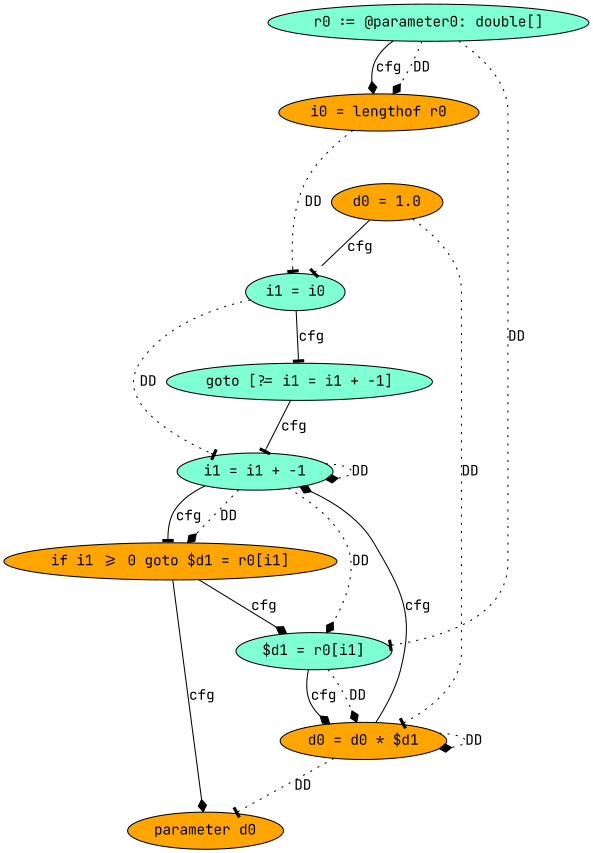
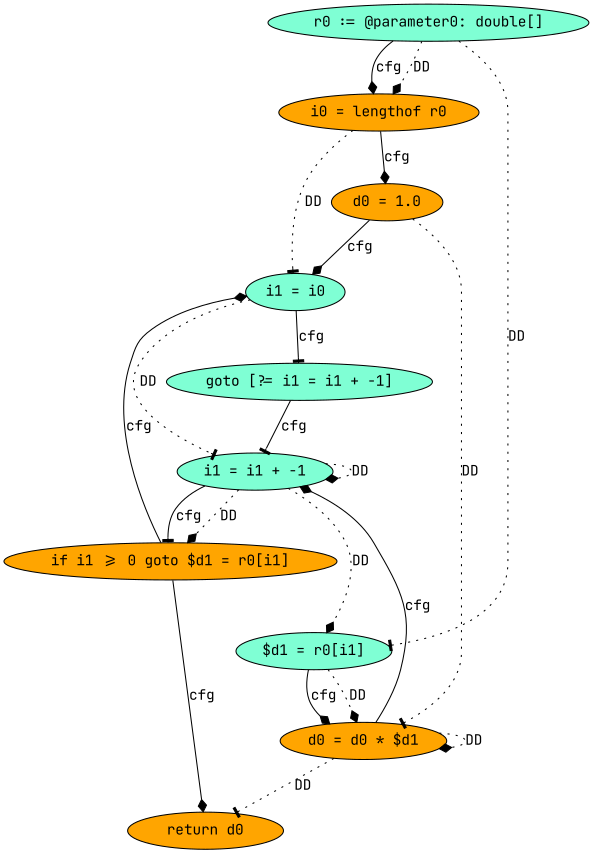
edge "i0 = lengthof r0" -> "d0 = 1.0": added, label "cfg"
edge "d0 = 1.0" -> "i1 = i0": arrowhead tee -> diamond
edge "if i1 >= 0 goto $d1 = r0[i1]" -> "$d1 = r0[i1]": now "if i1 >= 0 goto $d1 = r0[i1]" -> "i1 = i0"
node "parameter d0": label "parameter d0" -> "return d0"
